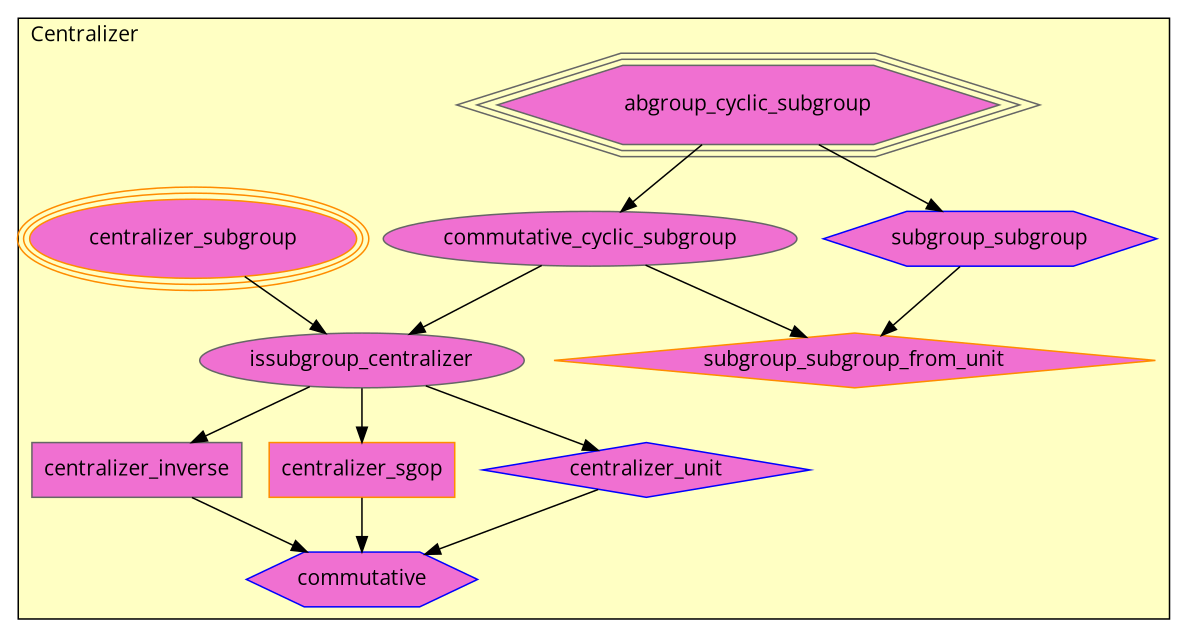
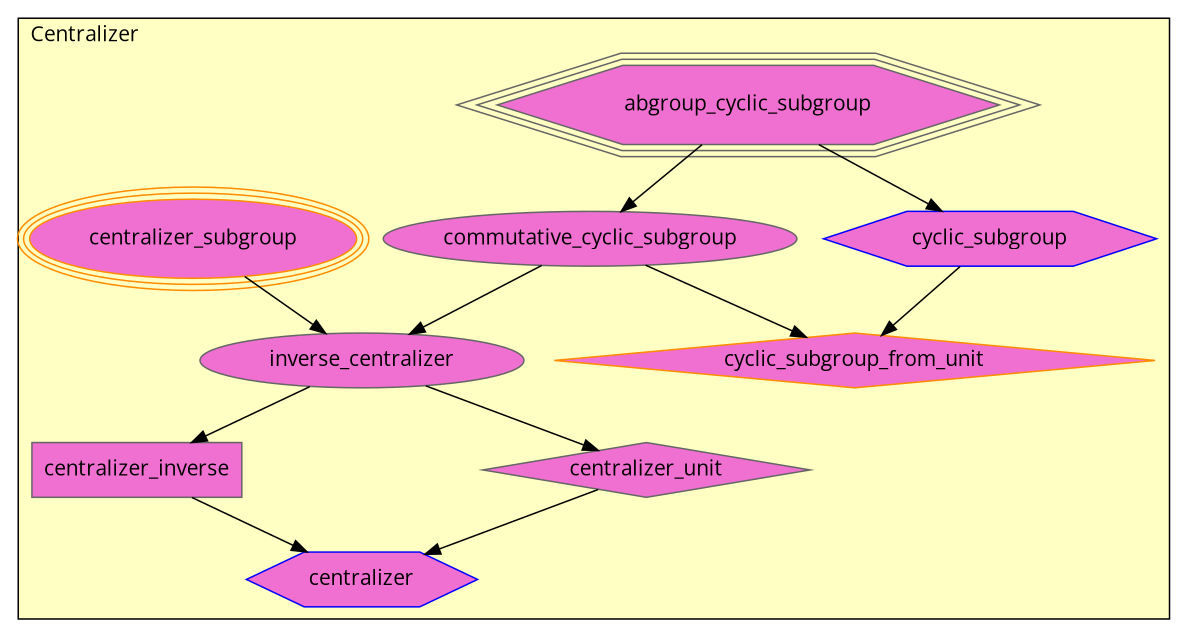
node "subgroup_subgroup": label "subgroup_subgroup" -> "cyclic_subgroup"
node "issubgroup_centralizer": label "issubgroup_centralizer" -> "inverse_centralizer"
node "subgroup_subgroup_from_unit": label "subgroup_subgroup_from_unit" -> "cyclic_subgroup_from_unit"
node "centralizer_sgop": removed
node "centralizer_unit": color blue -> gray40
node "commutative": label "commutative" -> "centralizer"
